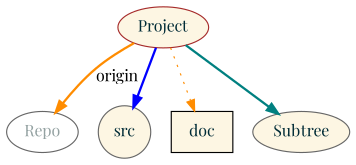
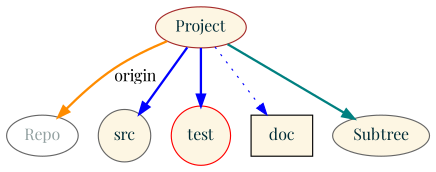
edge "Project" -> "doc": color darkorange -> blue
node "test": added
